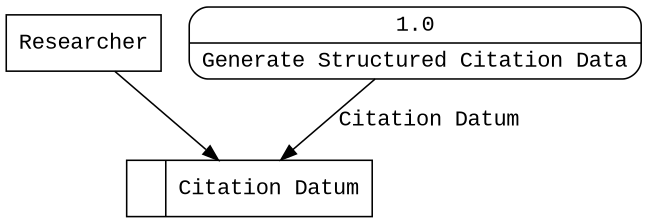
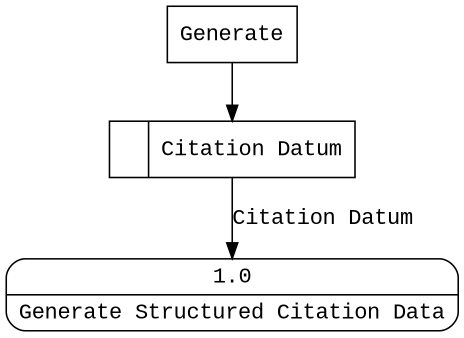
node "Researcher": label "Researcher" -> "Generate"
edge "1.0" -> "Citation Datum": reversed
